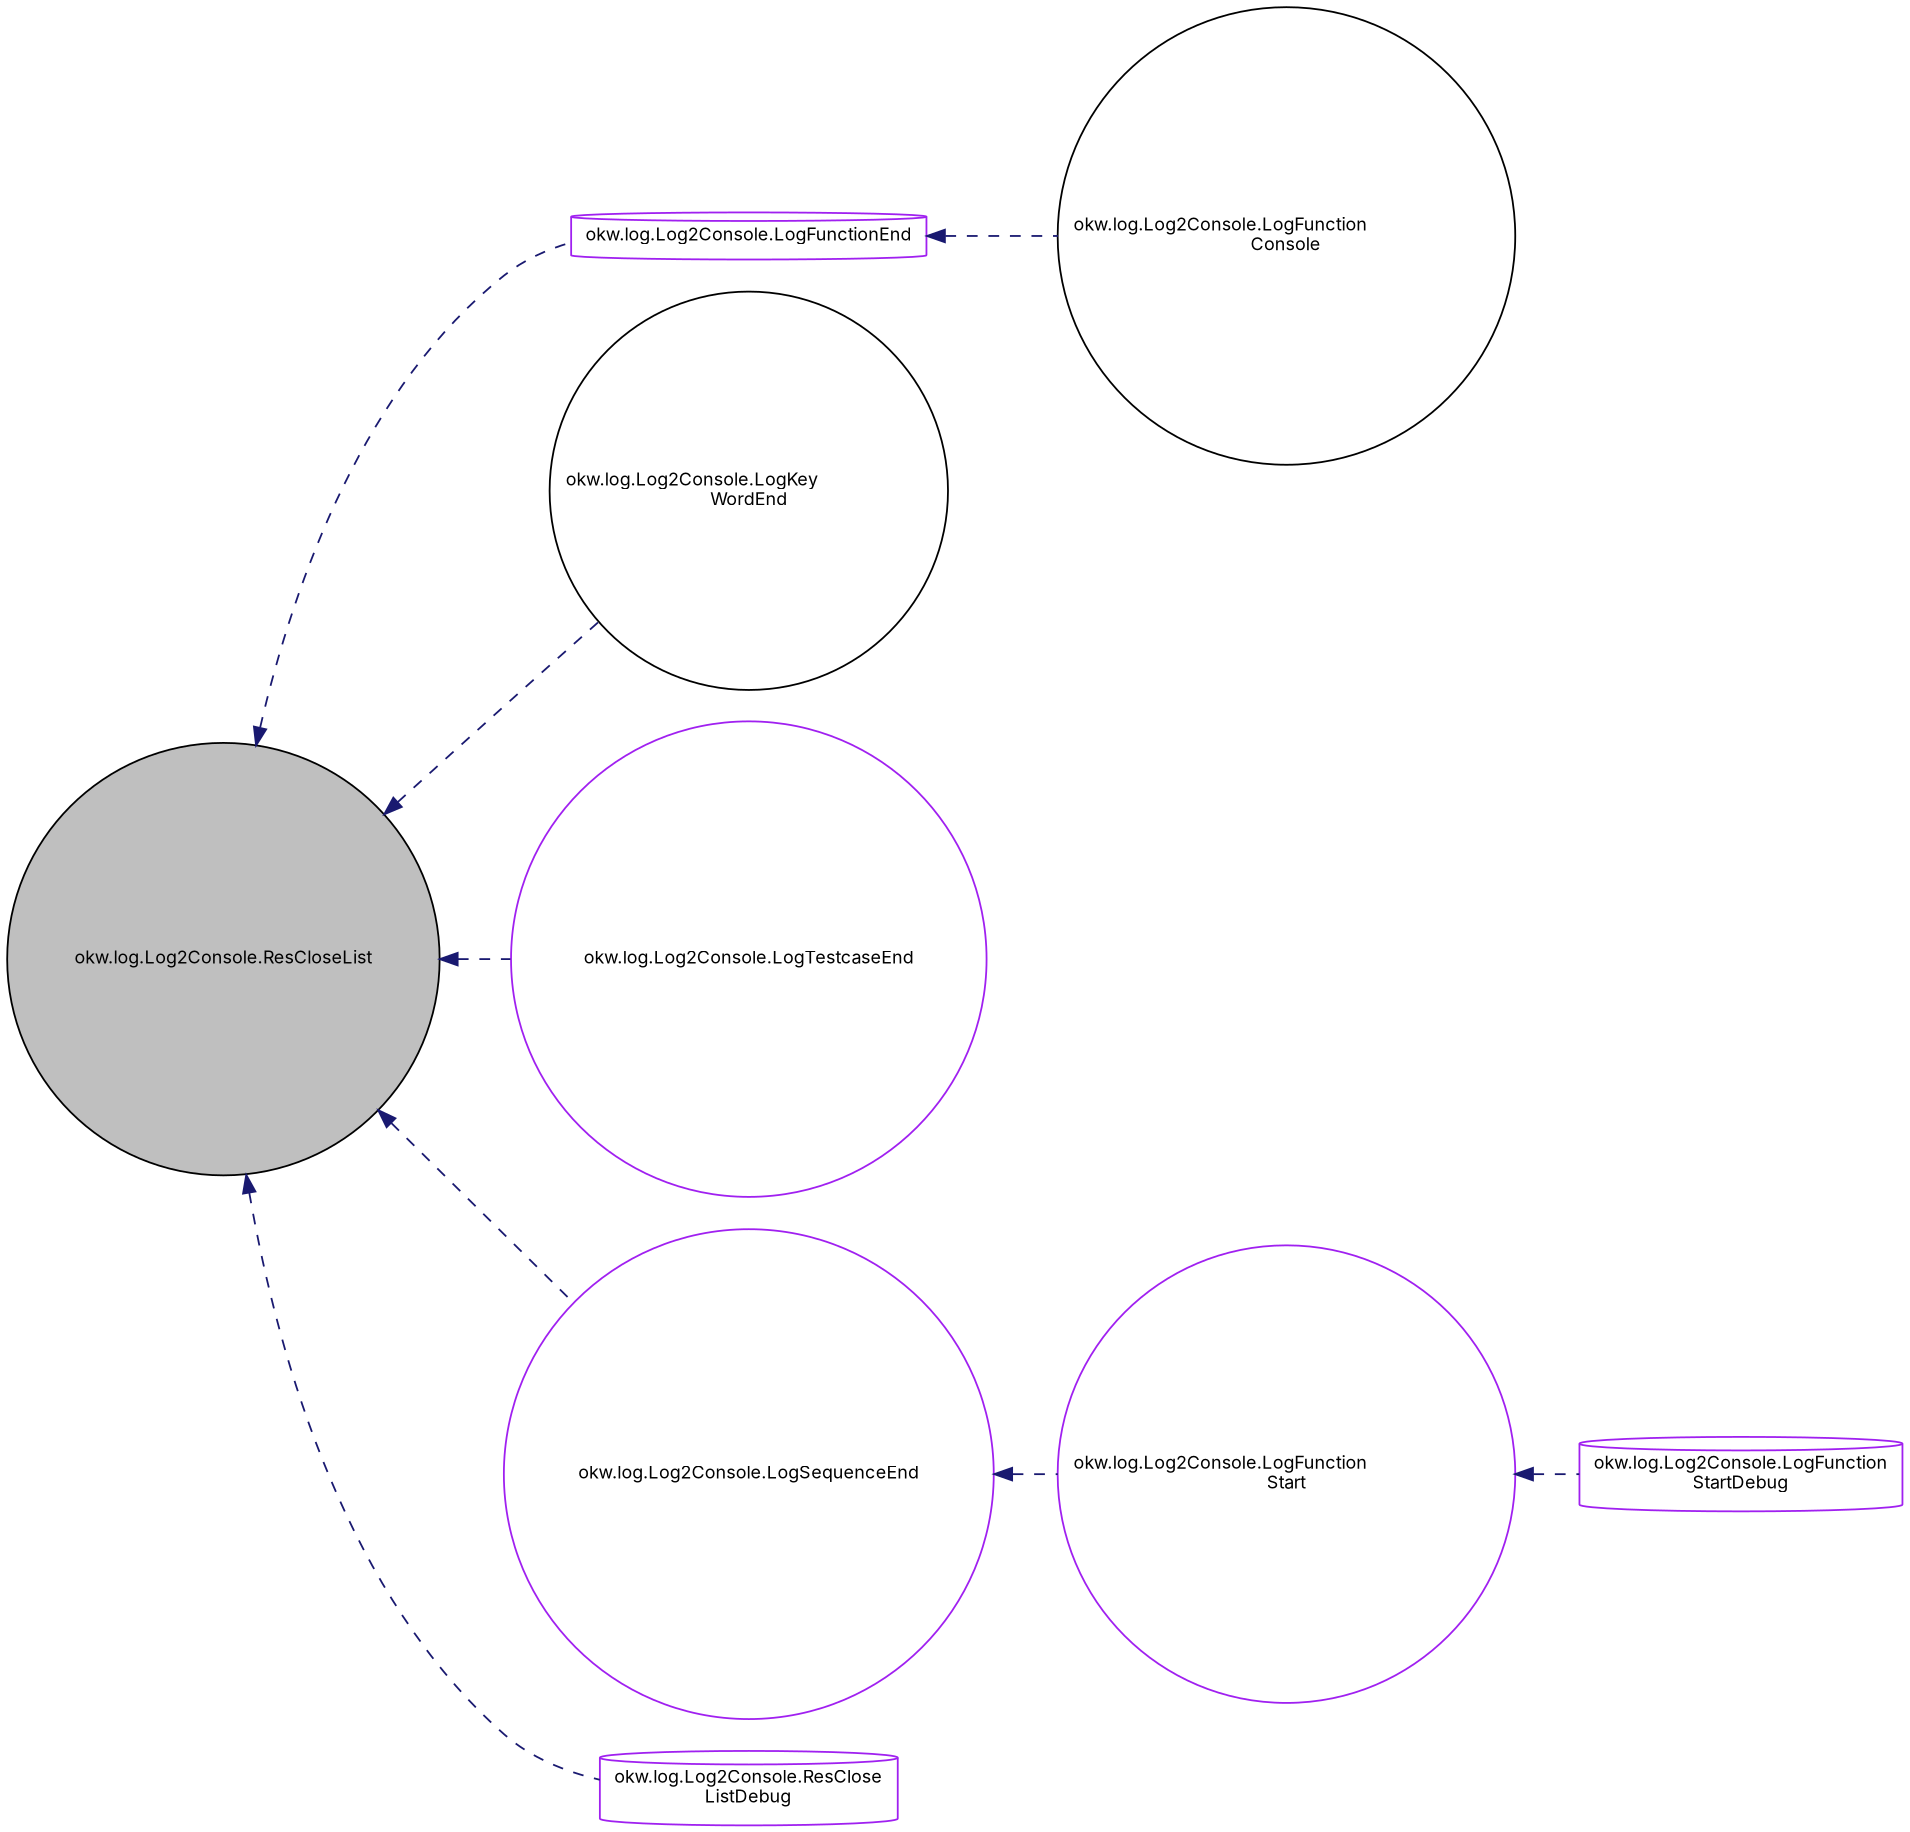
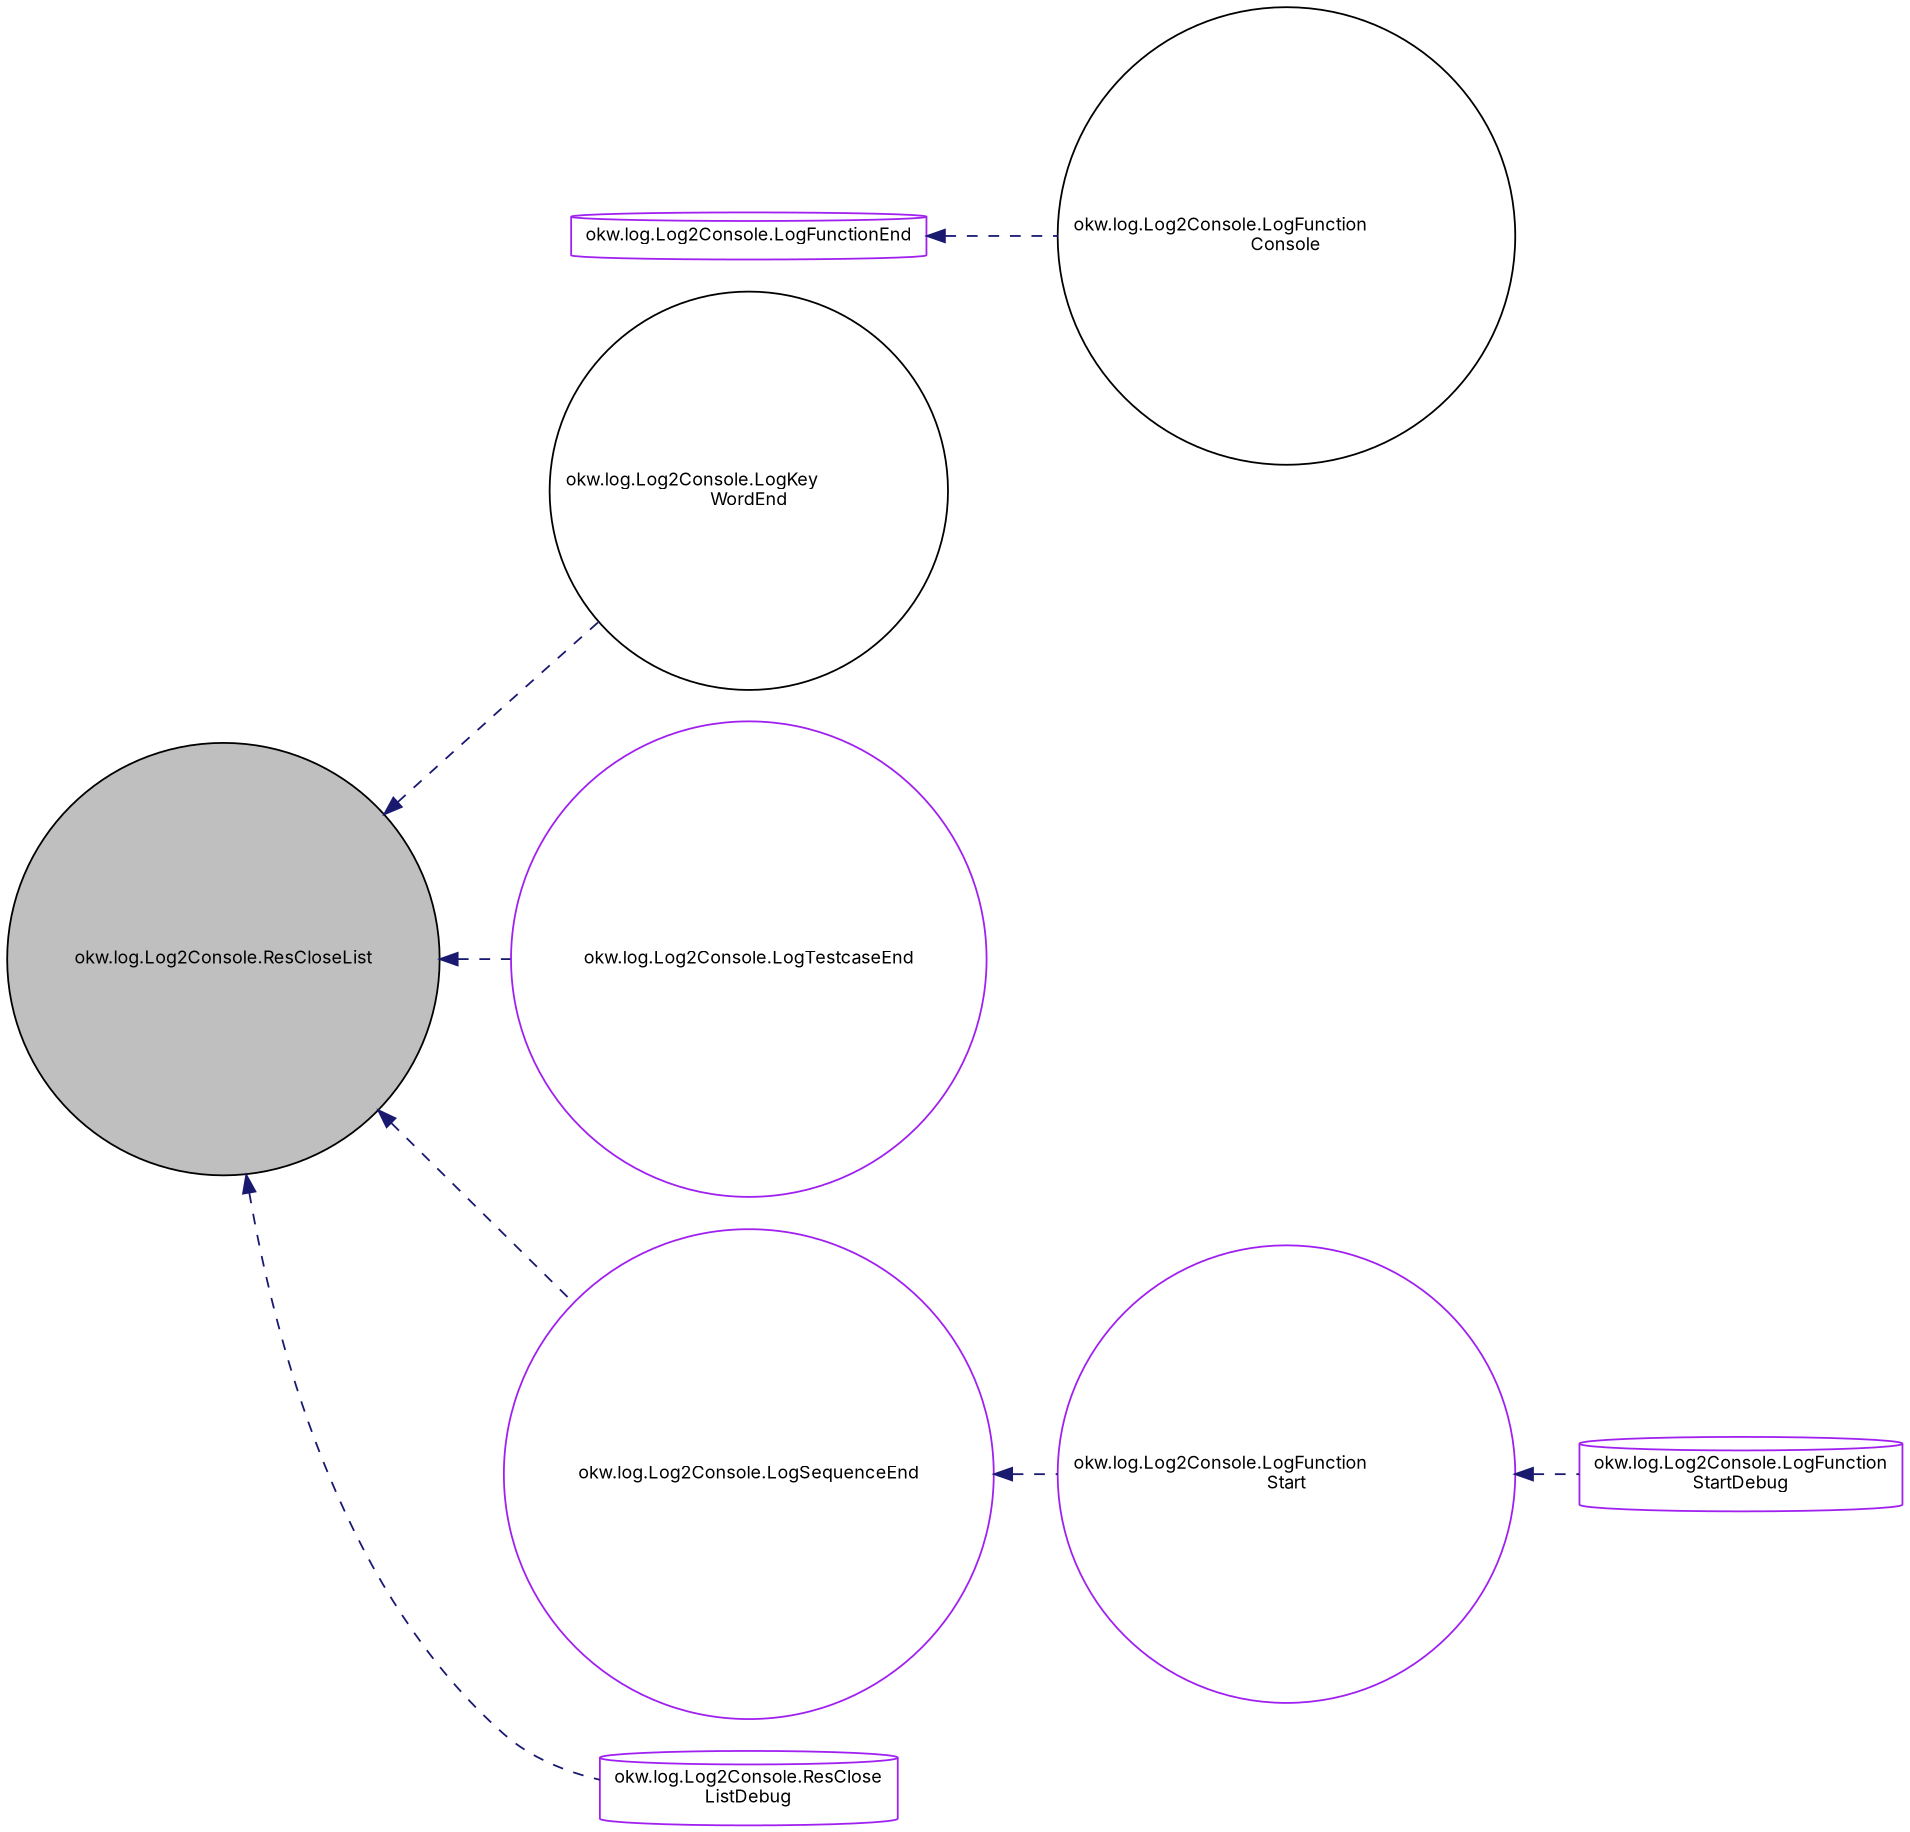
edge "okw.log.Log2Console.LogFunctionEnd" -> "okw.log.Log2Console.ResCloseList": removed
